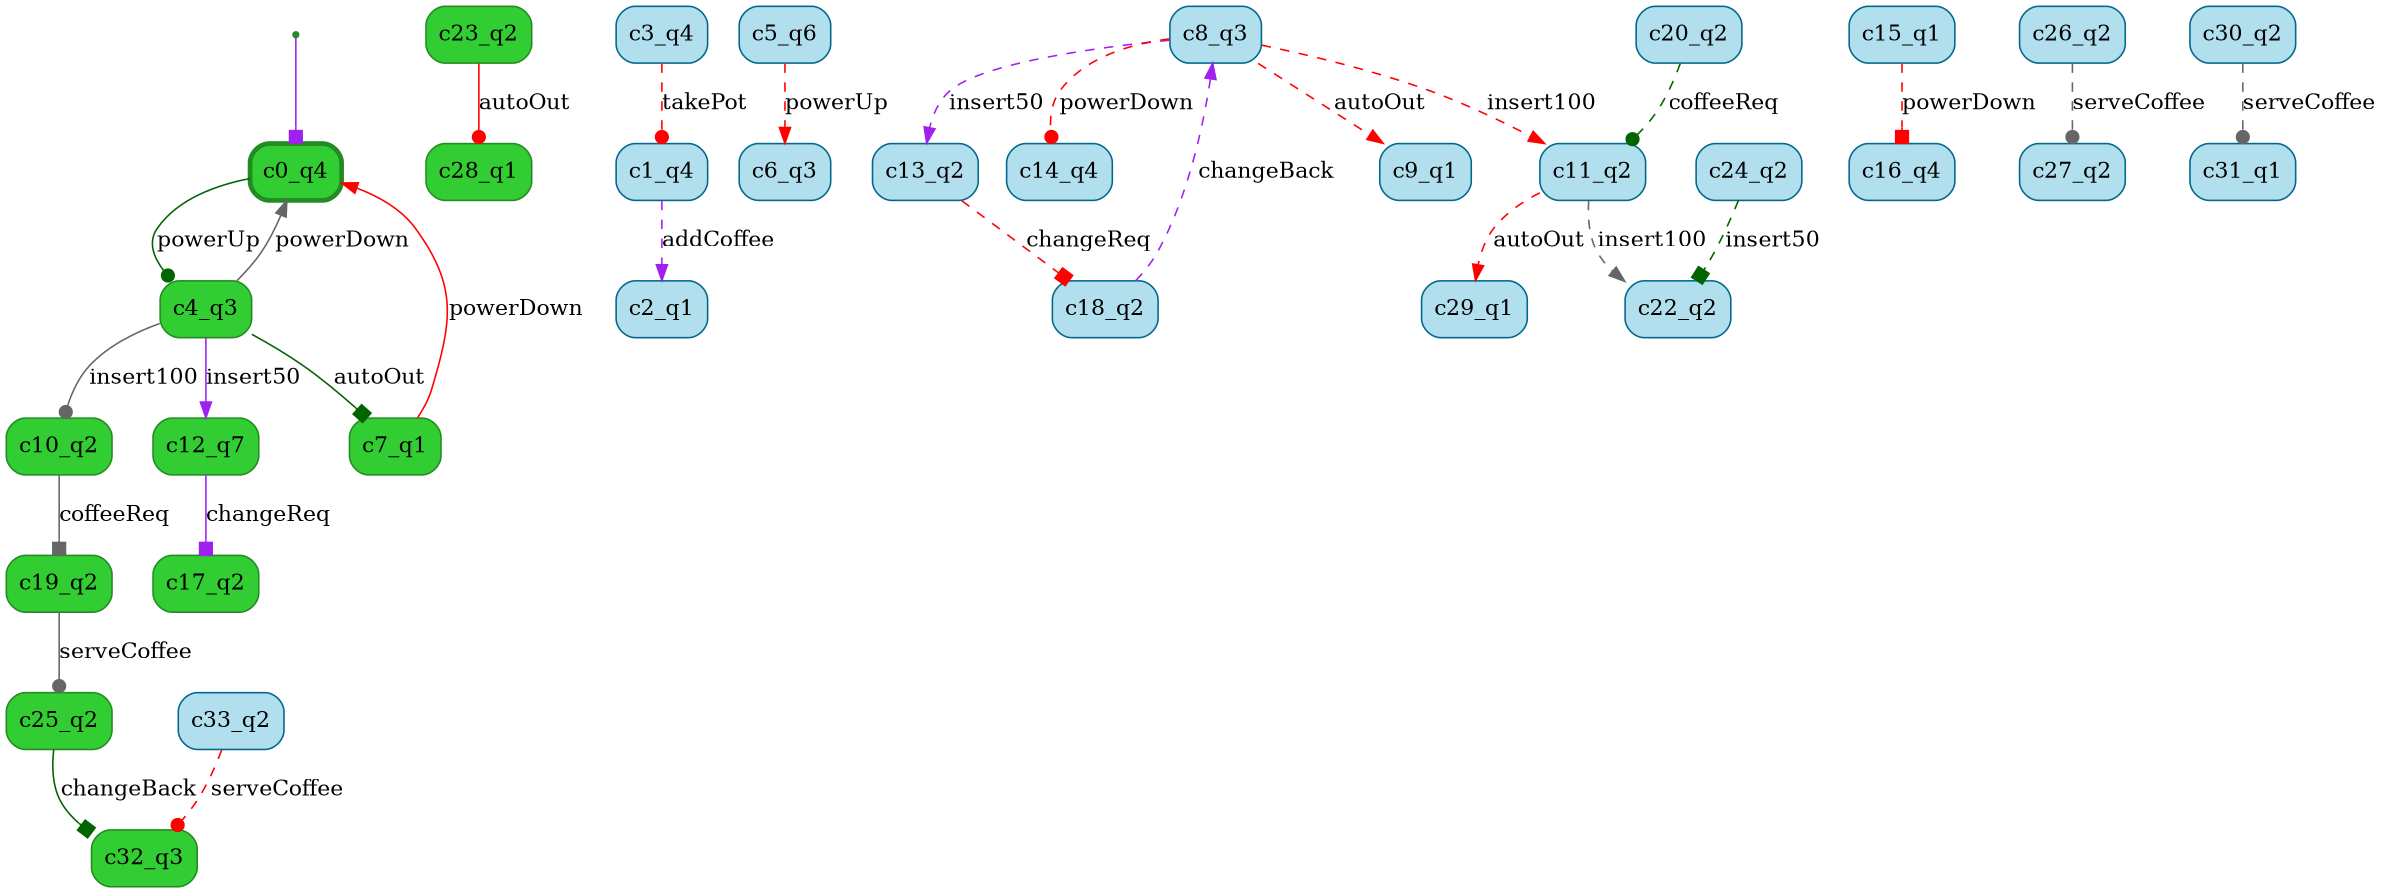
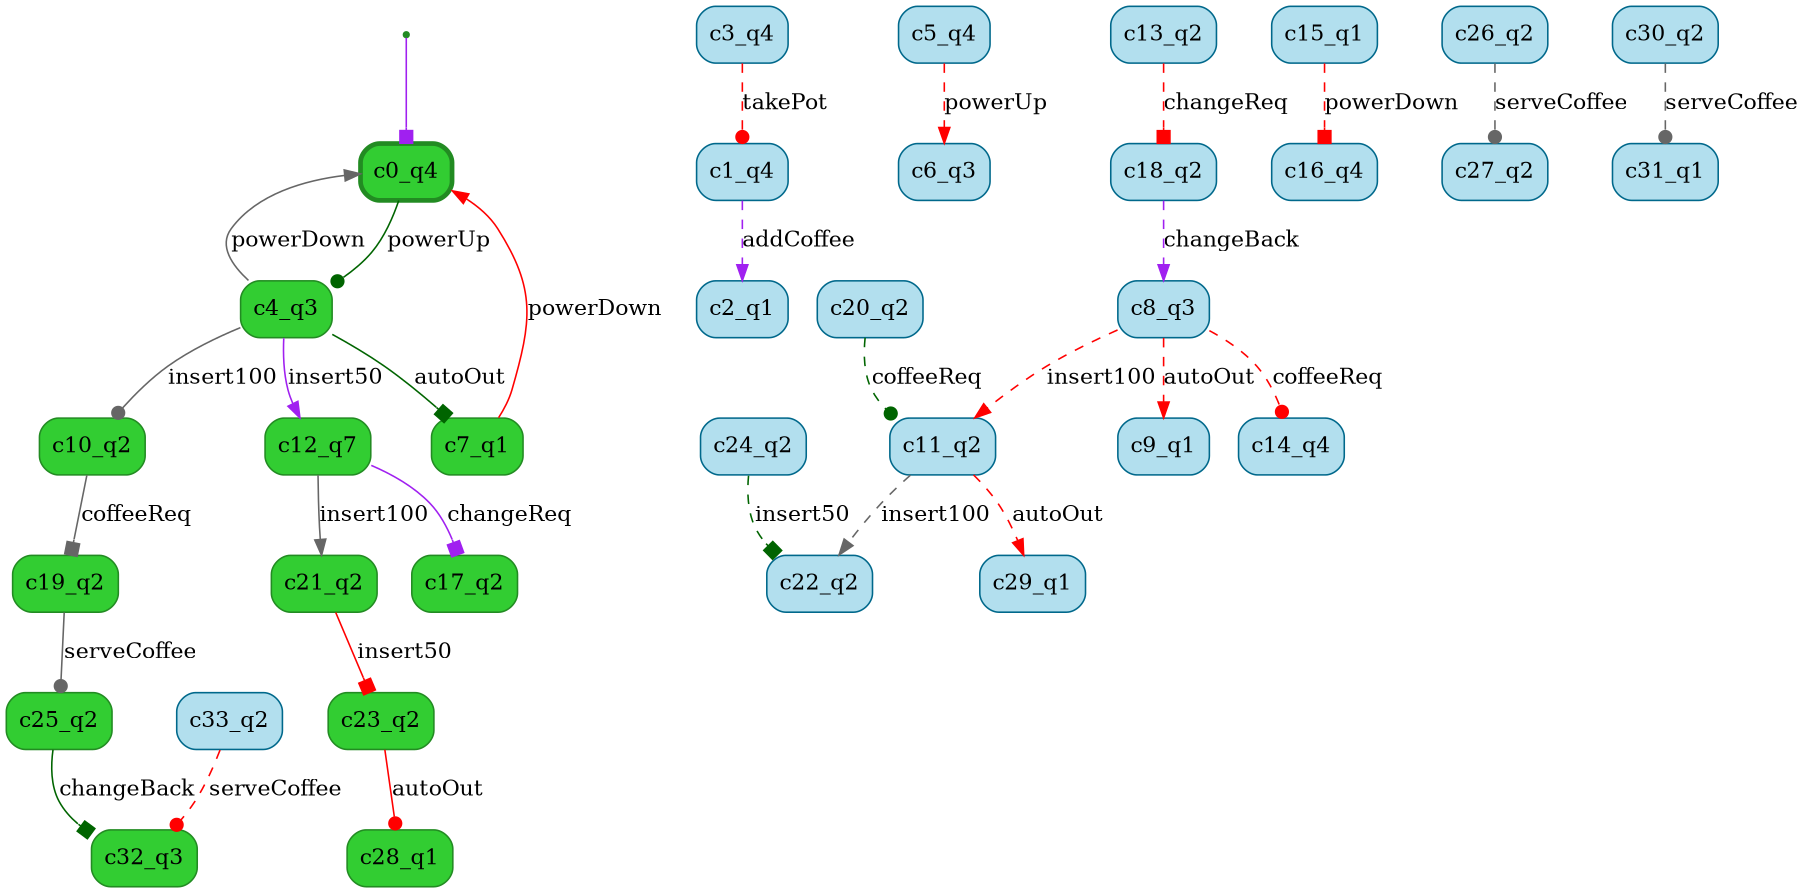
node "c5_q6": label "c5_q6" -> "c5_q4"
edge "c8_q3" -> "c13_q2": removed, label "insert50"
edge "c8_q3" -> "c14_q4": label "powerDown" -> "coffeeReq"
node "c21_q2": added
